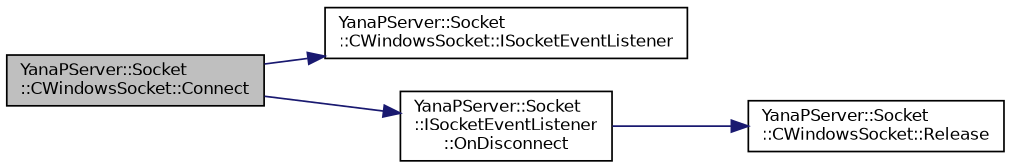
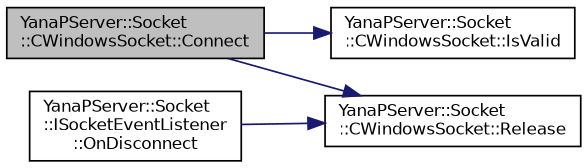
node "YanaPServer::Socket ::CWindowsSocket::ISocketEventListener": label "YanaPServer::Socket ::CWindowsSocket::ISocketEventListener" -> "YanaPServer::Socket ::CWindowsSocket::IsValid"
edge "YanaPServer::Socket ::CWindowsSocket::Connect" -> "YanaPServer::Socket ::ISocketEventListener ::OnDisconnect": now "YanaPServer::Socket ::CWindowsSocket::Connect" -> "YanaPServer::Socket ::CWindowsSocket::Release"
